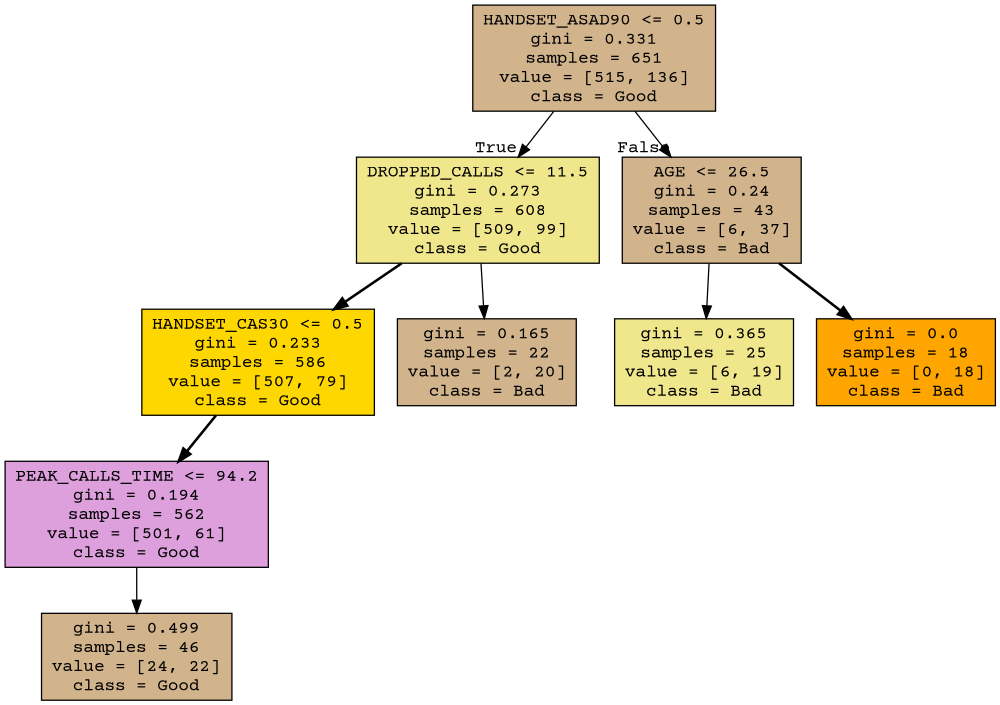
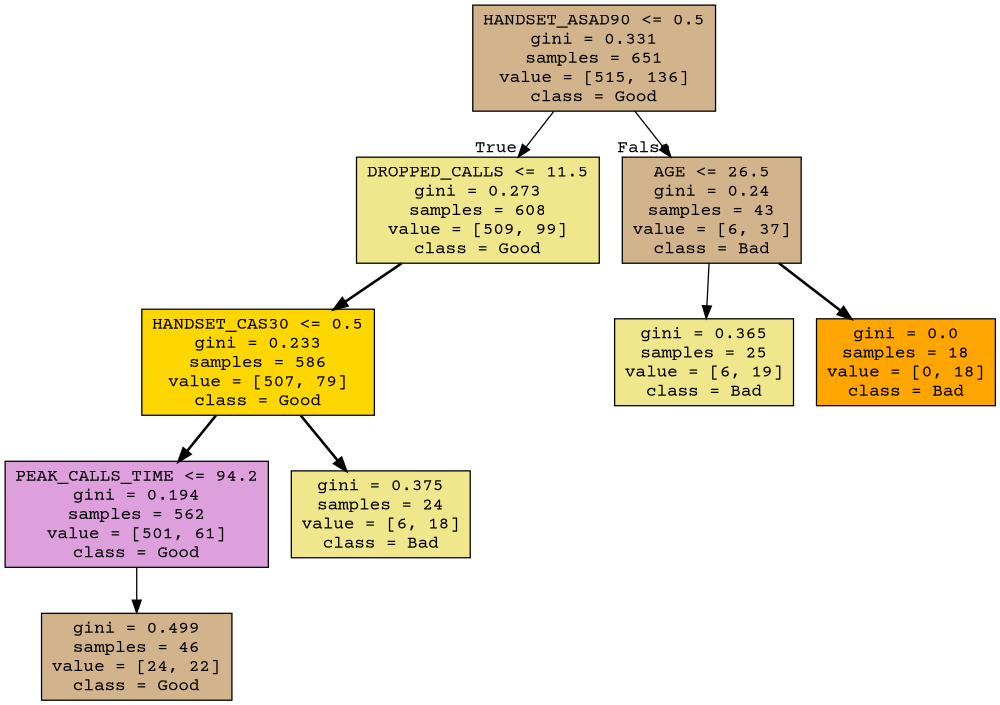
node "gini = 0.165 samples = 22 value = [2, 20] class = Bad": removed
node "gini = 0.375 samples = 24 value = [6, 18] class = Bad": added
